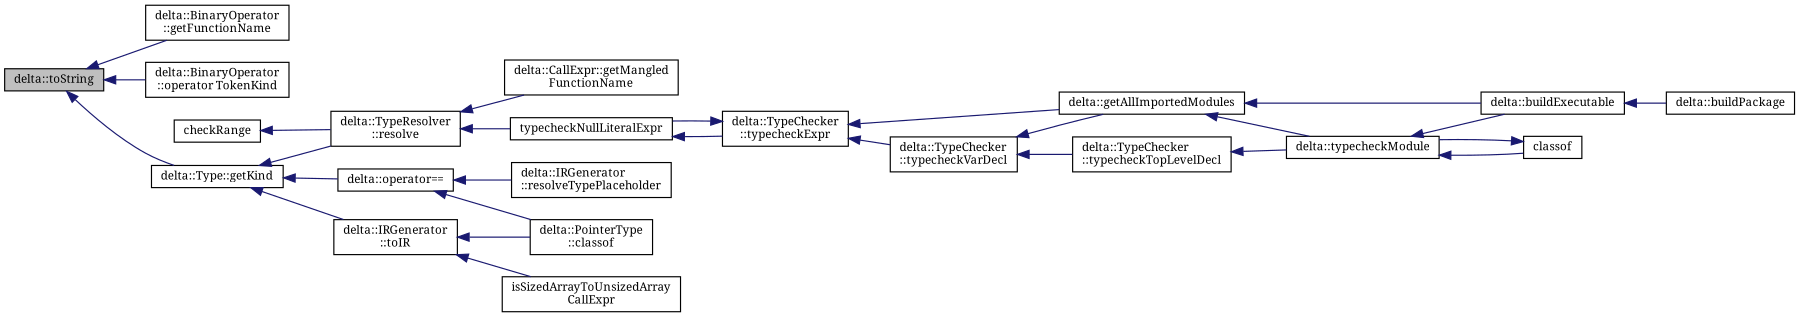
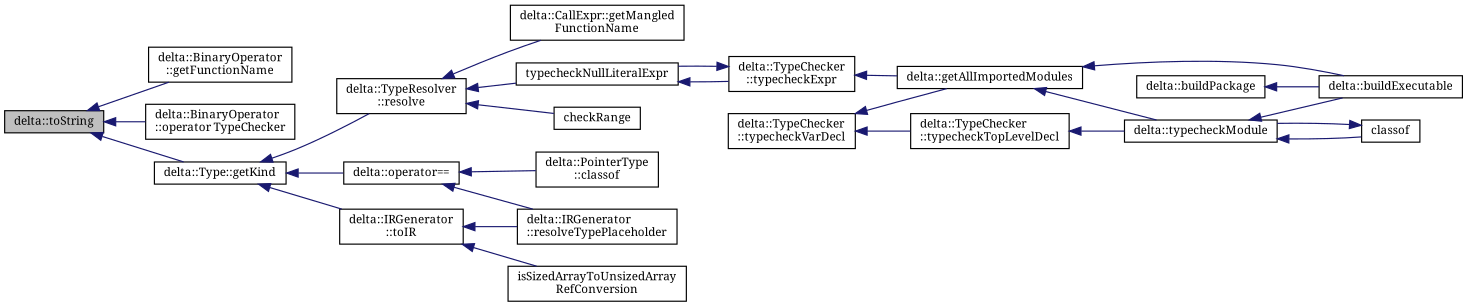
node "delta::BinaryOperator ::operator TokenKind": label "delta::BinaryOperator ::operator TokenKind" -> "delta::BinaryOperator ::operator TypeChecker"
edge "delta::buildPackage" -> "delta::buildExecutable": reversed
edge "delta::TypeResolver ::resolve" -> "checkRange": reversed
edge "delta::TypeChecker ::typecheckVarDecl" -> "delta::TypeChecker ::typecheckExpr": removed
edge "delta::PointerType ::classof" -> "delta::IRGenerator ::toIR": now "delta::IRGenerator ::resolveTypePlaceholder" -> "delta::IRGenerator ::toIR"
node "isSizedArrayToUnsizedArray CallExpr": label "isSizedArrayToUnsizedArray CallExpr" -> "isSizedArrayToUnsizedArray RefConversion"
